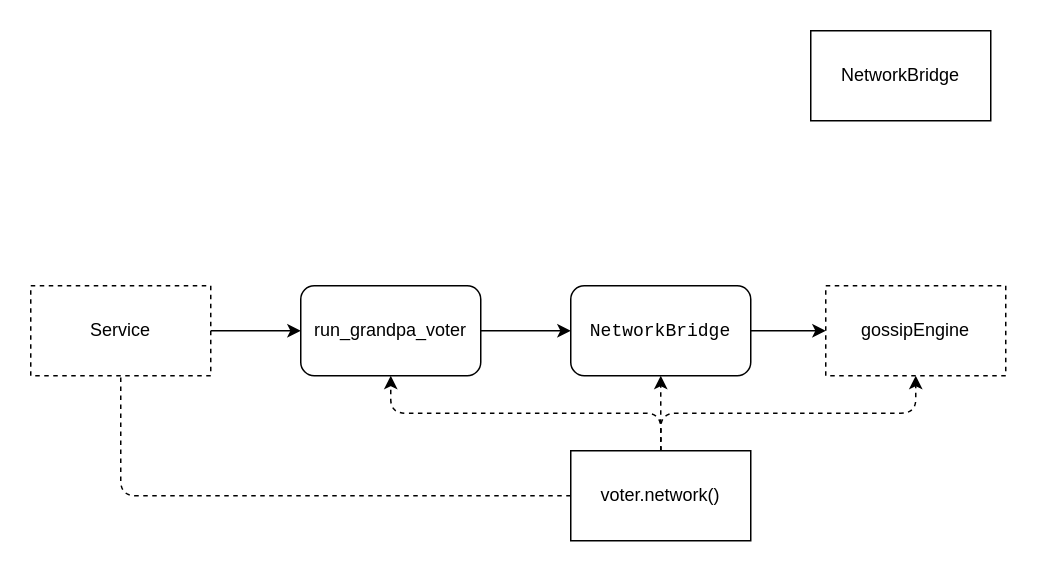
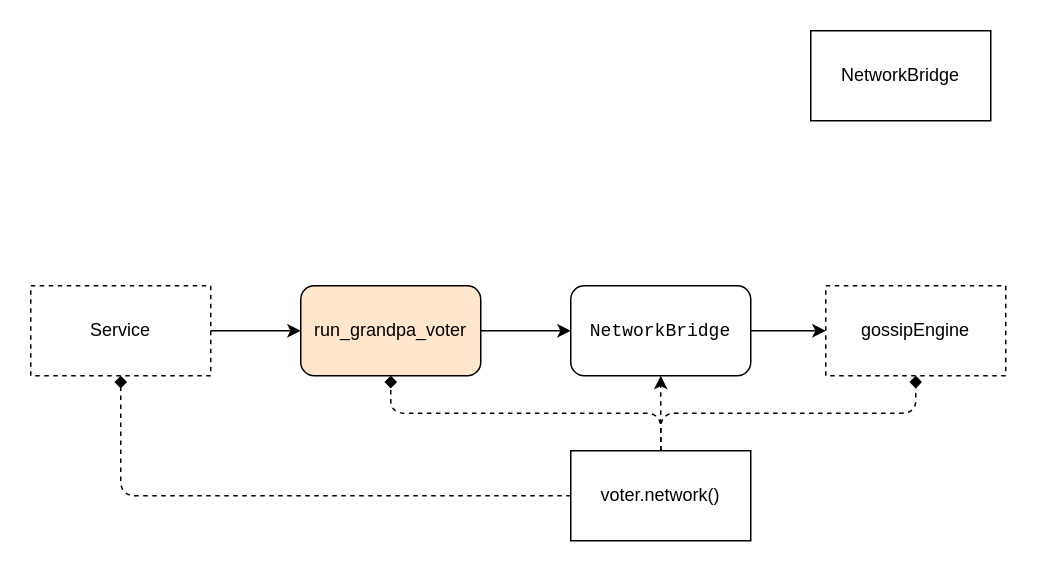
node "run_grandpa_voter": fillcolor #ffffff -> #ffe6cc
edge "Service" -- "voter.network()": arrowhead none -> diamond
edge "voter.network()" -> "gossipEngine": arrowhead classic -> diamond
edge "voter.network()" -> "run_grandpa_voter": arrowhead classic -> diamond
